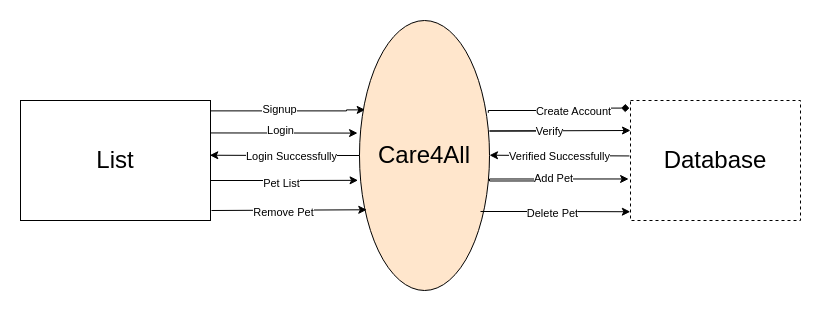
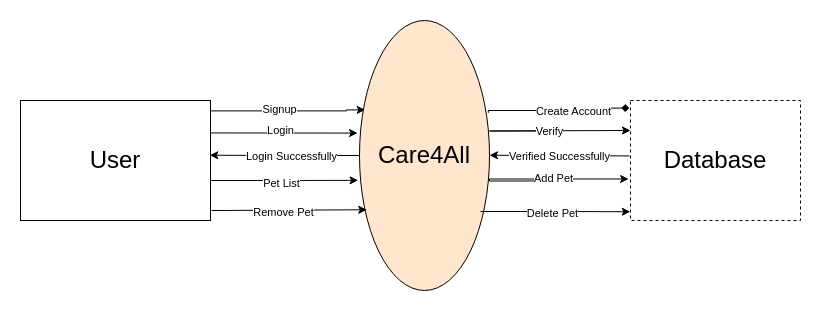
node "List": label "List" -> "User"
